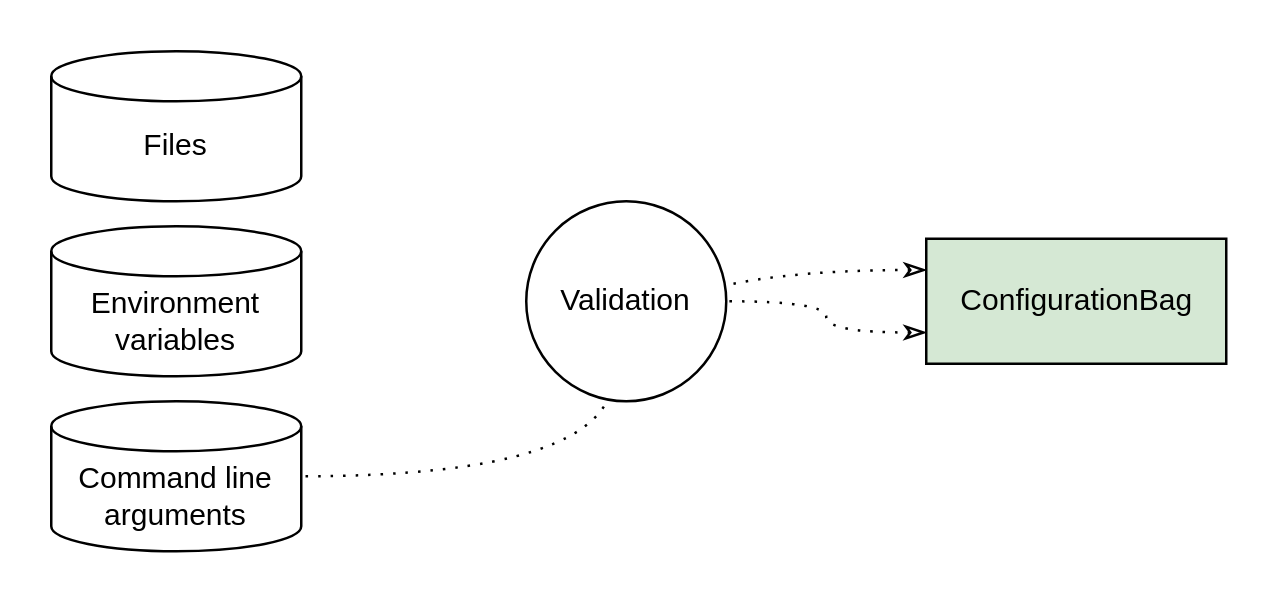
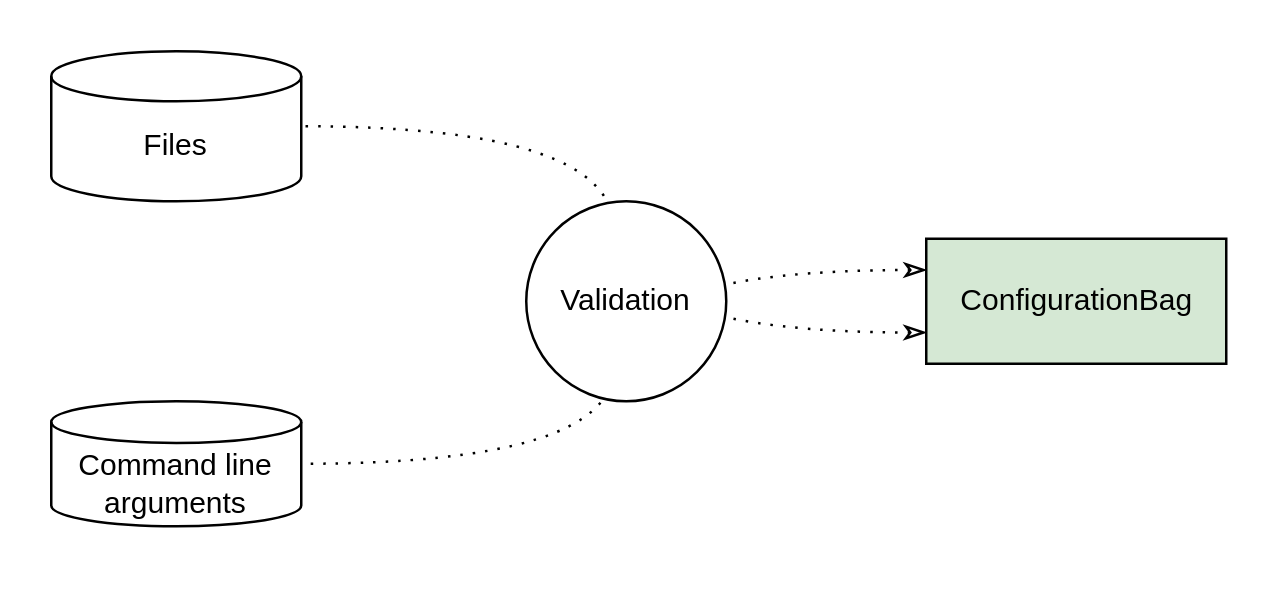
node "Environment variables": removed
edge "Validation" -> "ConfigurationBag": now "Files" -> "ConfigurationBag"
node "Command line arguments": size 250x150 -> 250x125
